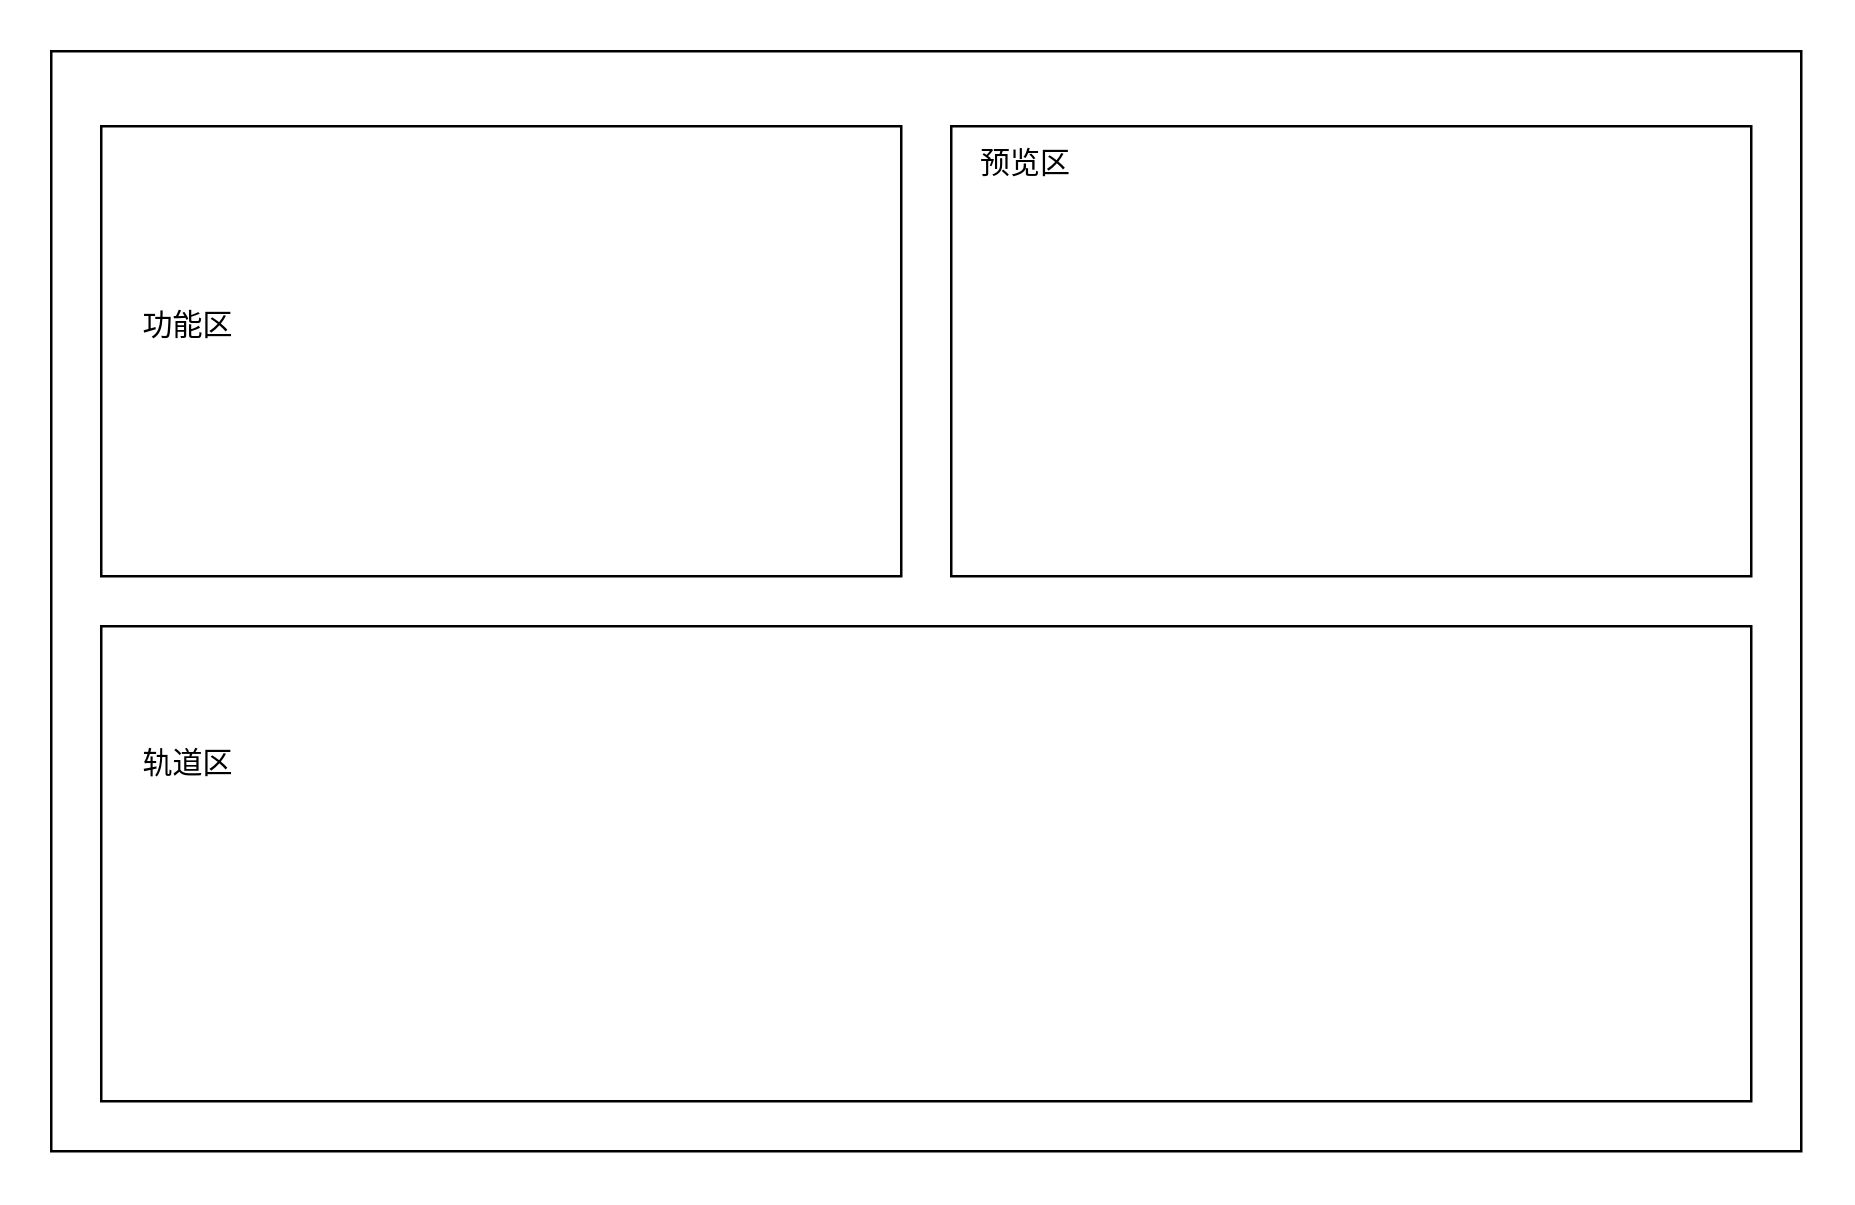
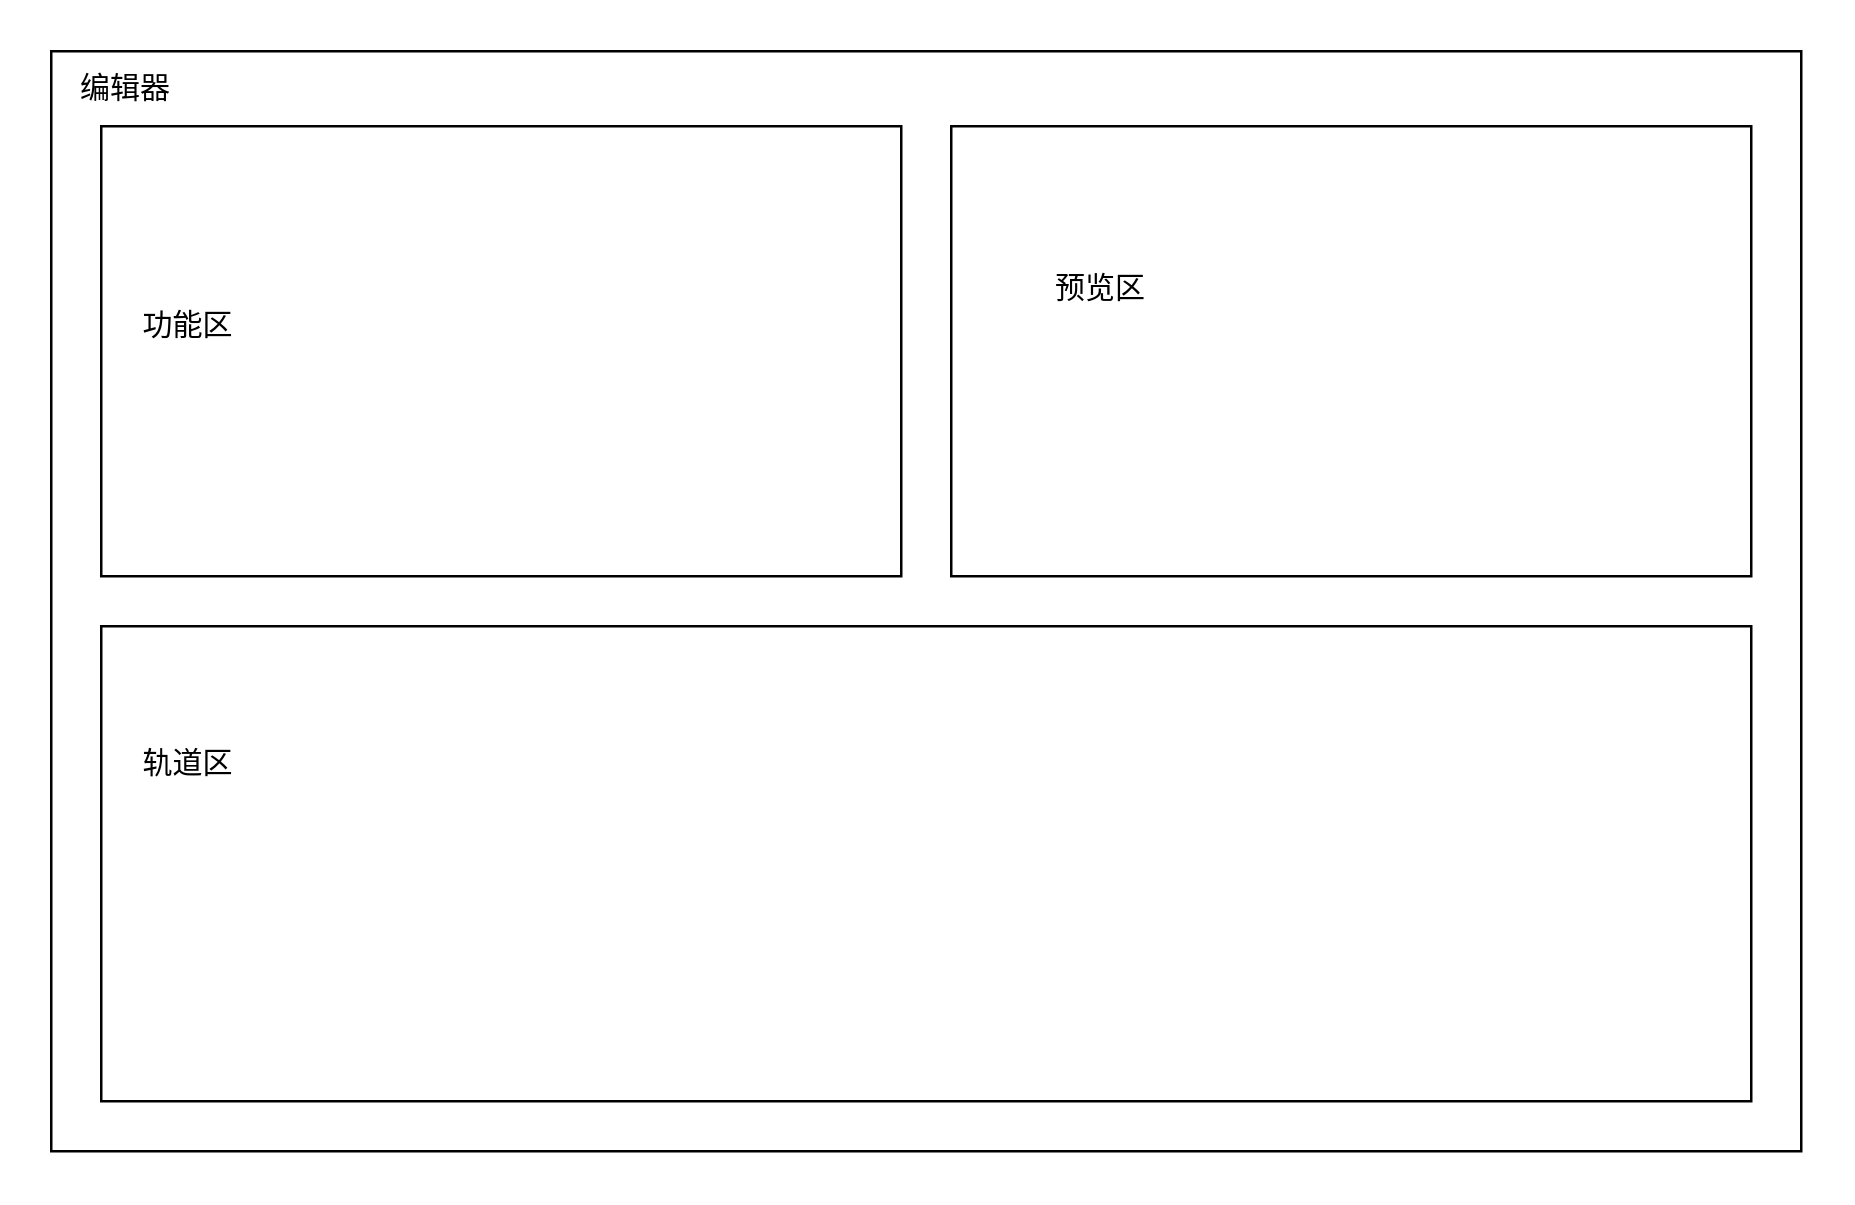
node "编辑器": added
node "预览区": moved (1026, 164) -> (1101, 289)
